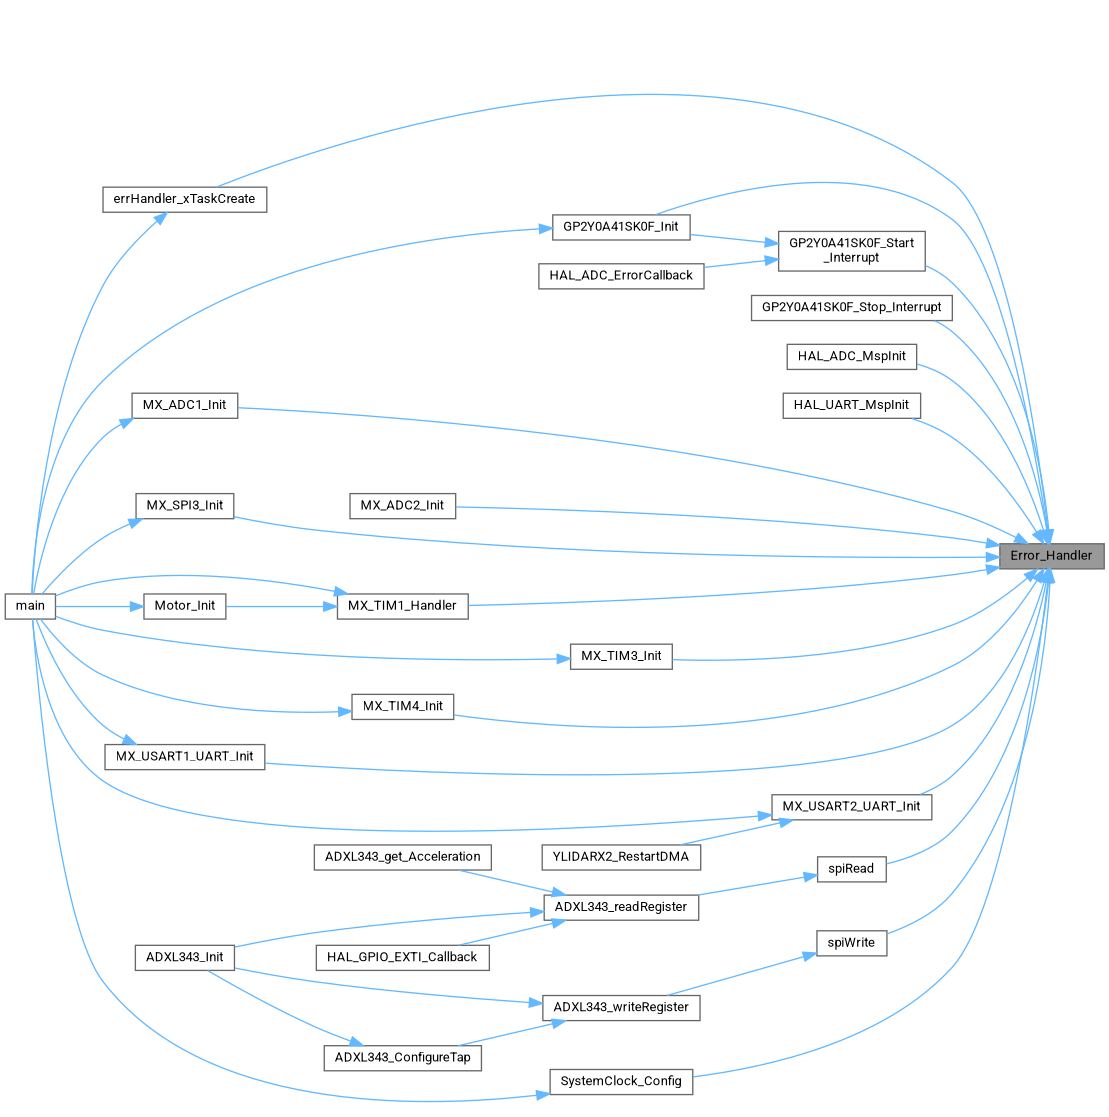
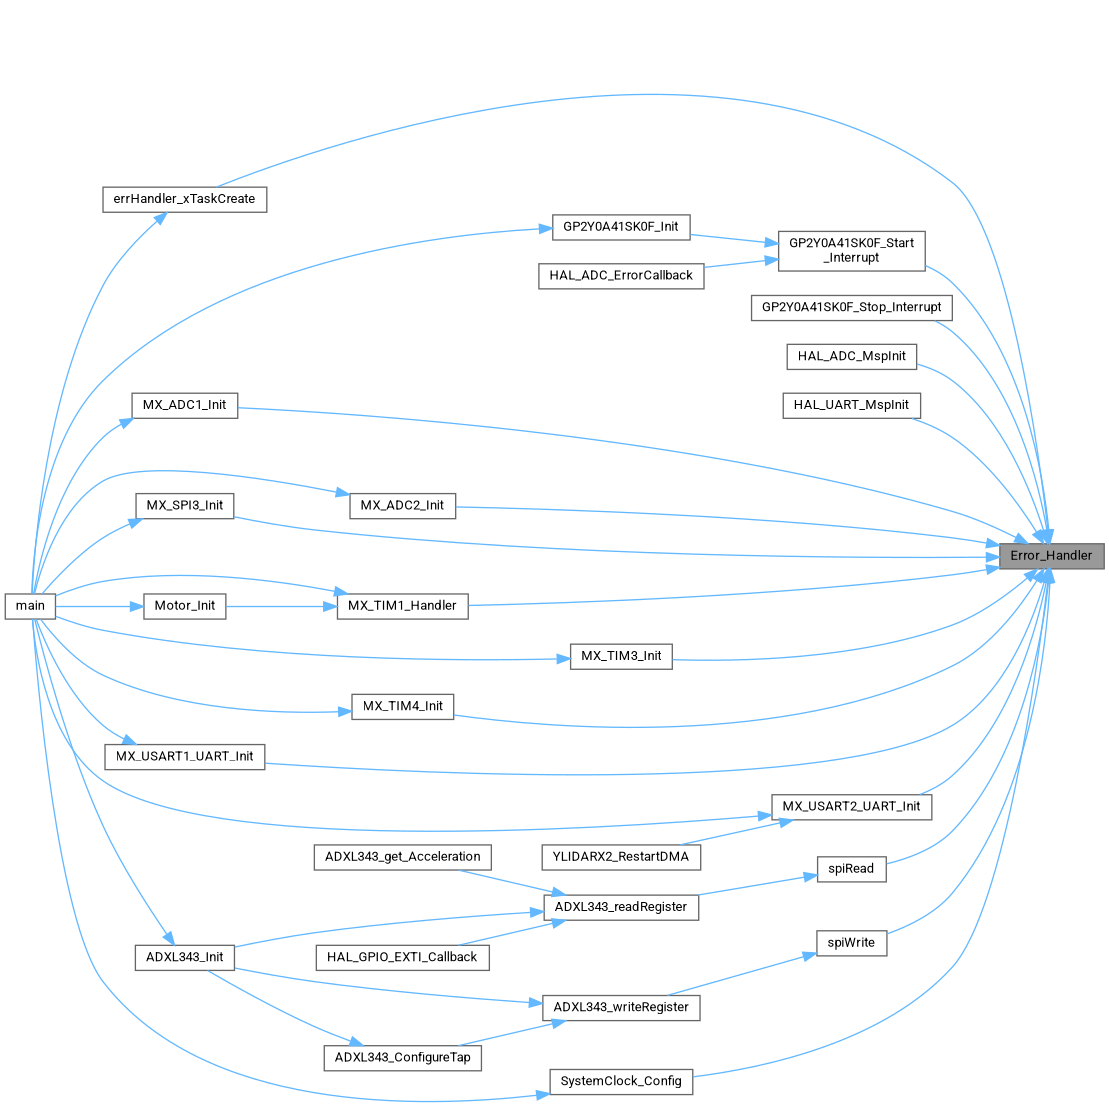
edge "GP2Y0A41SK0F_Init" -> "Error_Handler": removed
edge "main" -> "MX_ADC2_Init": added
edge "main" -> "ADXL343_Init": added
